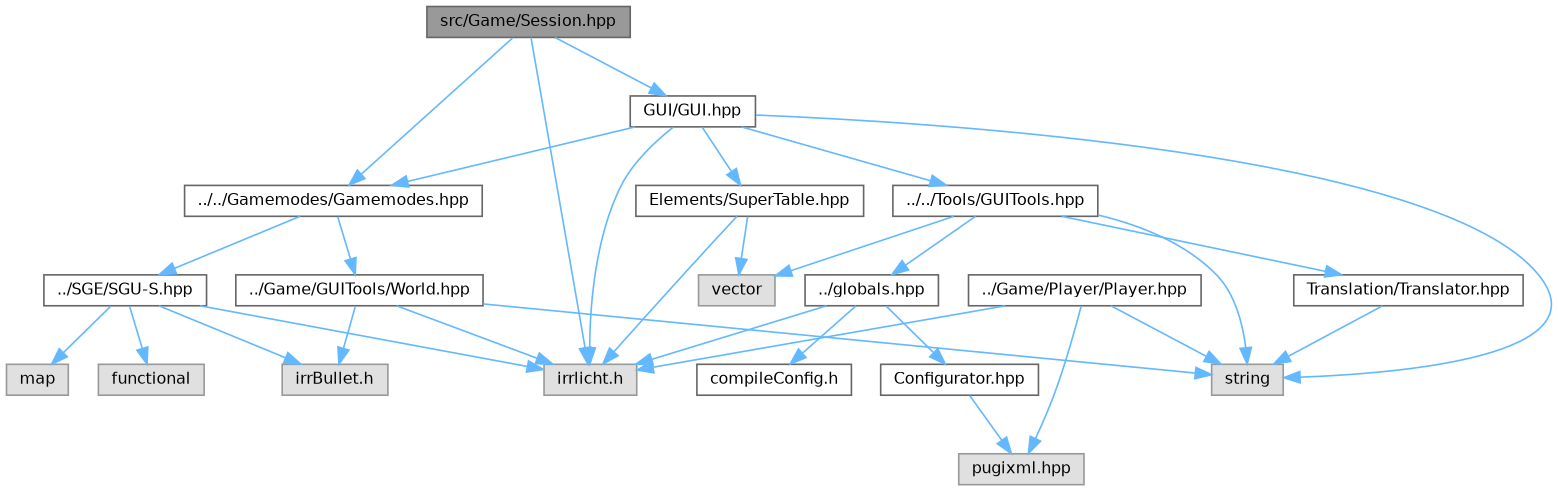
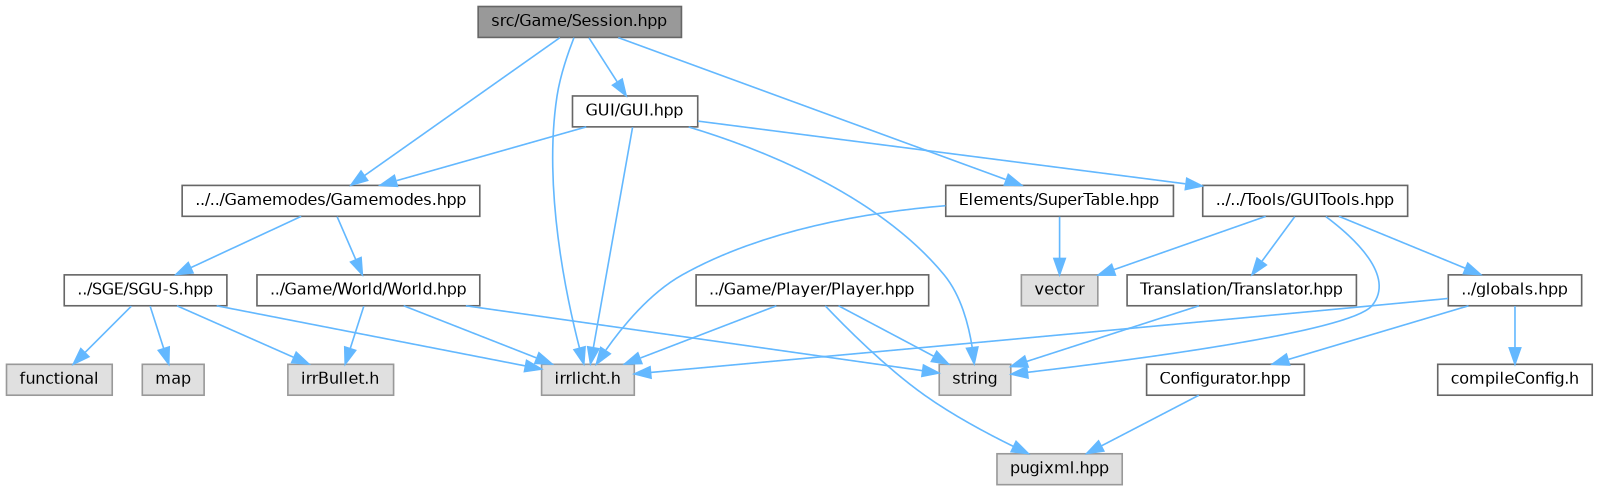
edge "GUI/GUI.hpp" -> "Elements/SuperTable.hpp": now "src/Game/Session.hpp" -> "Elements/SuperTable.hpp"
node "../Game/GUITools/World.hpp": label "../Game/GUITools/World.hpp" -> "../Game/World/World.hpp"
